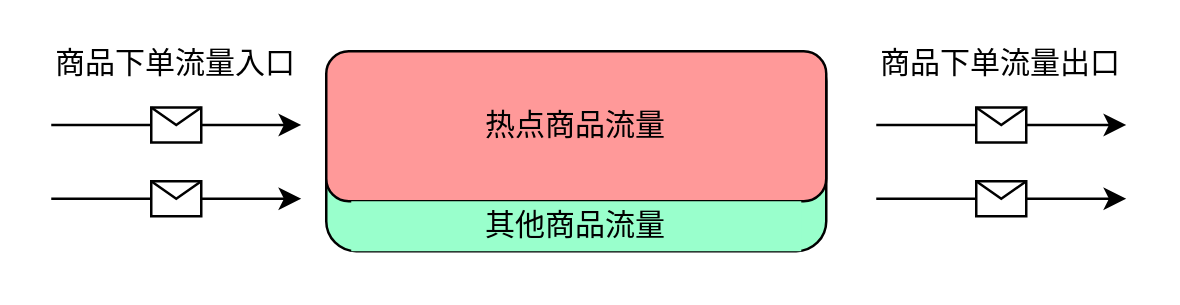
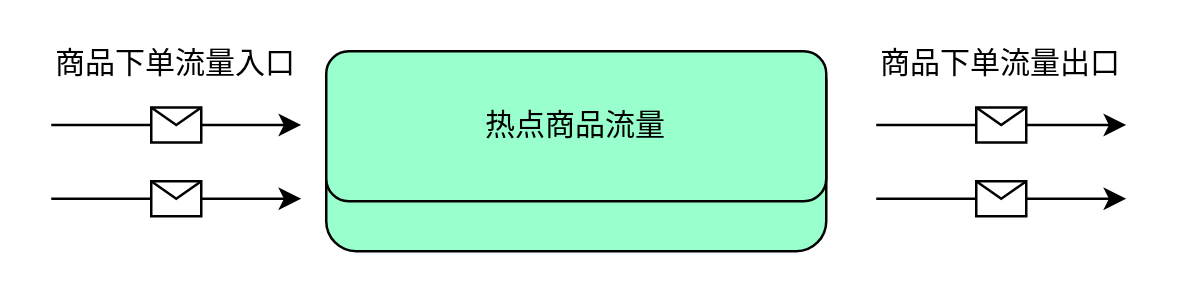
node "热点商品流量": fillcolor #ff9999 -> #99ffcc
node "其他商品流量": removed
